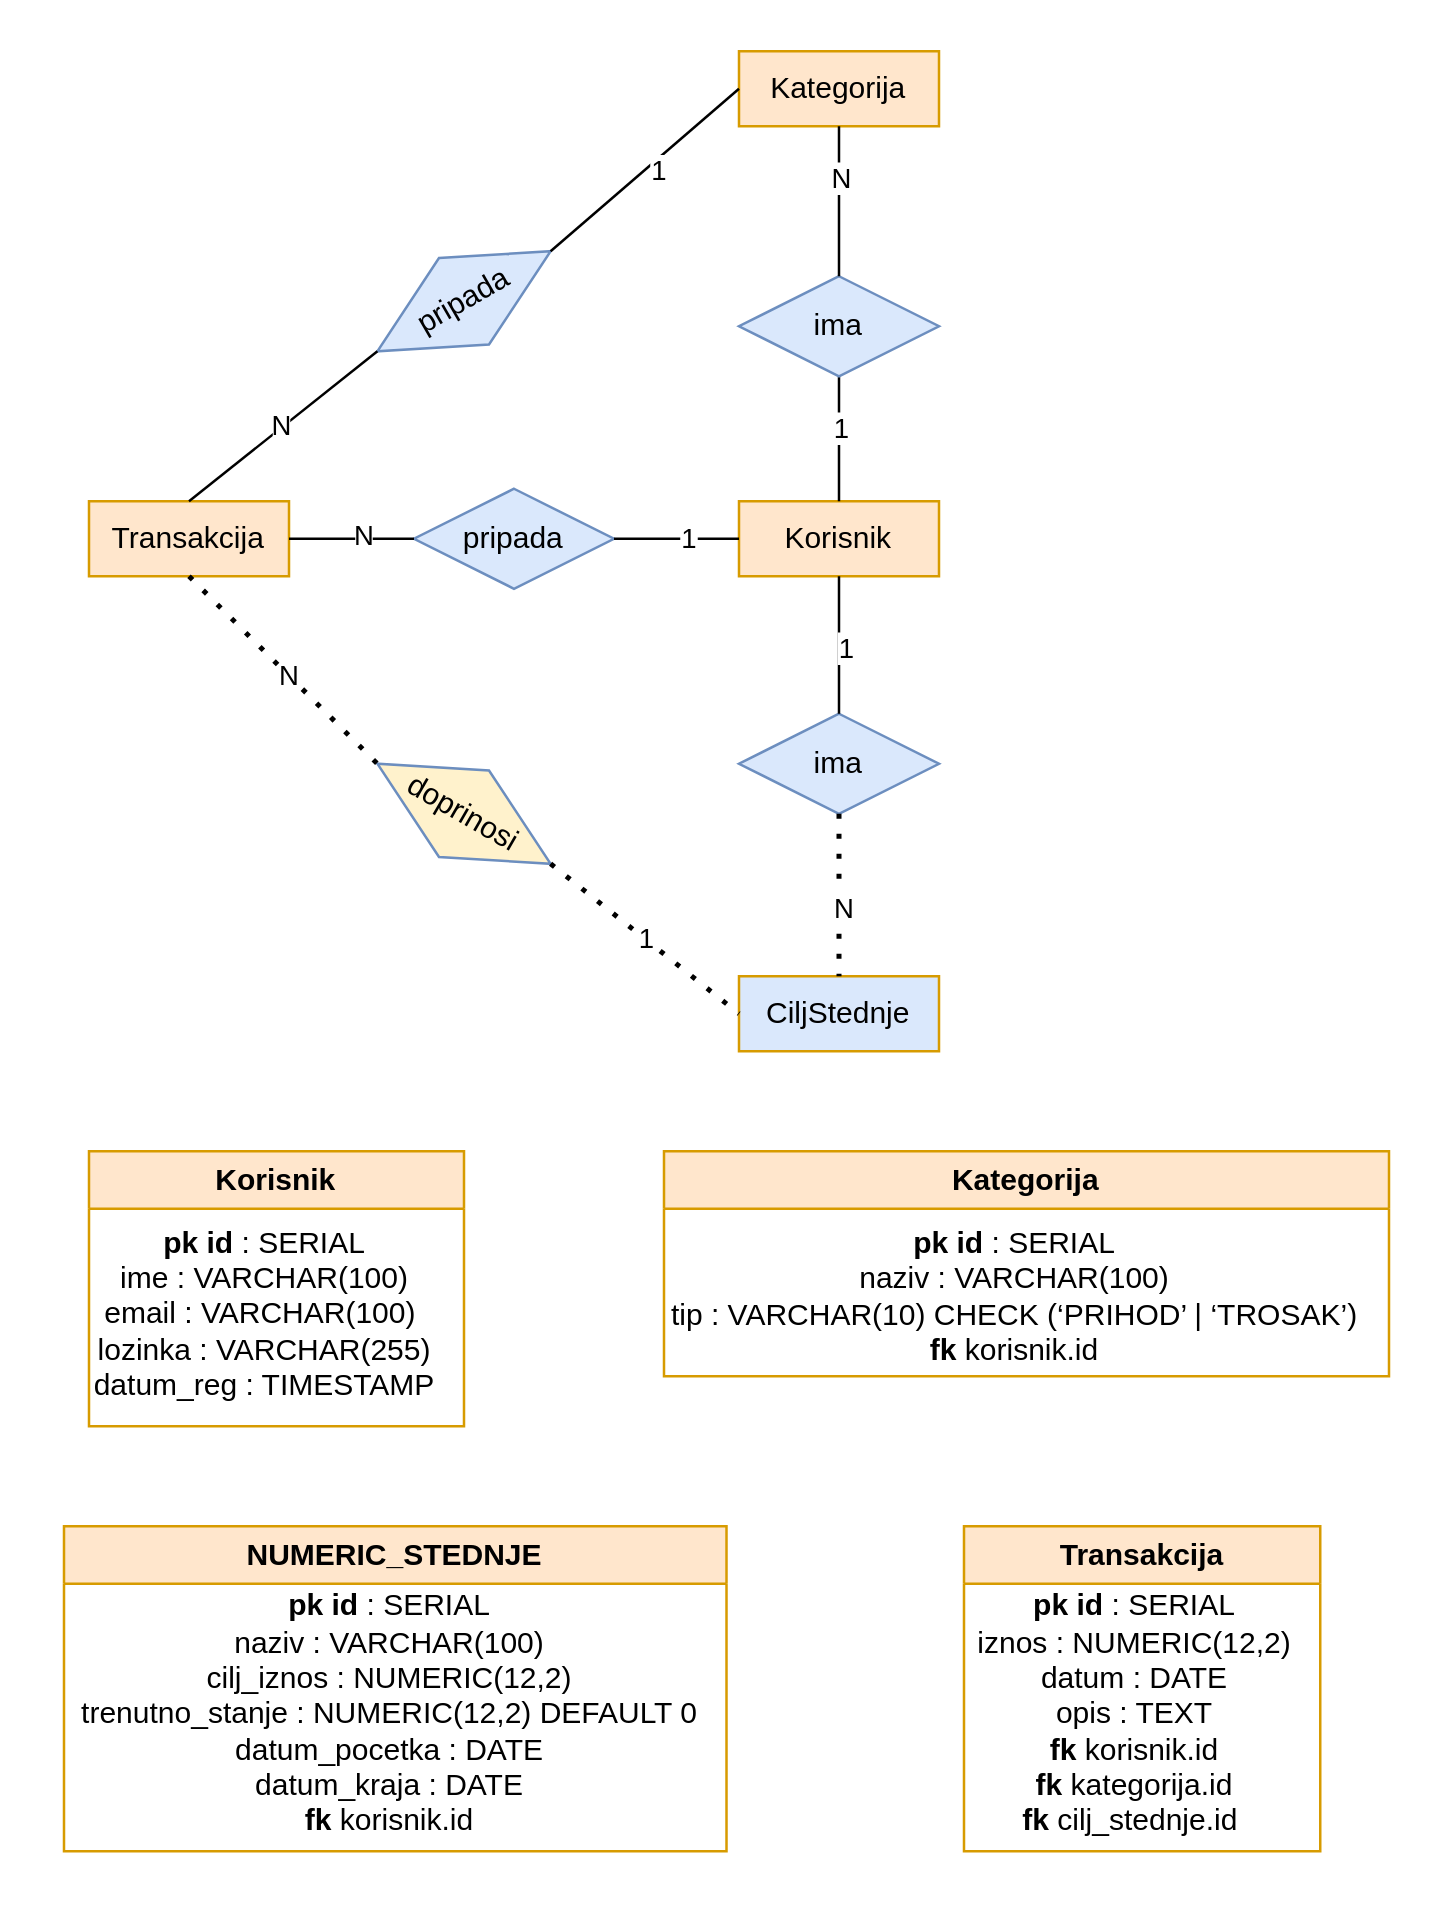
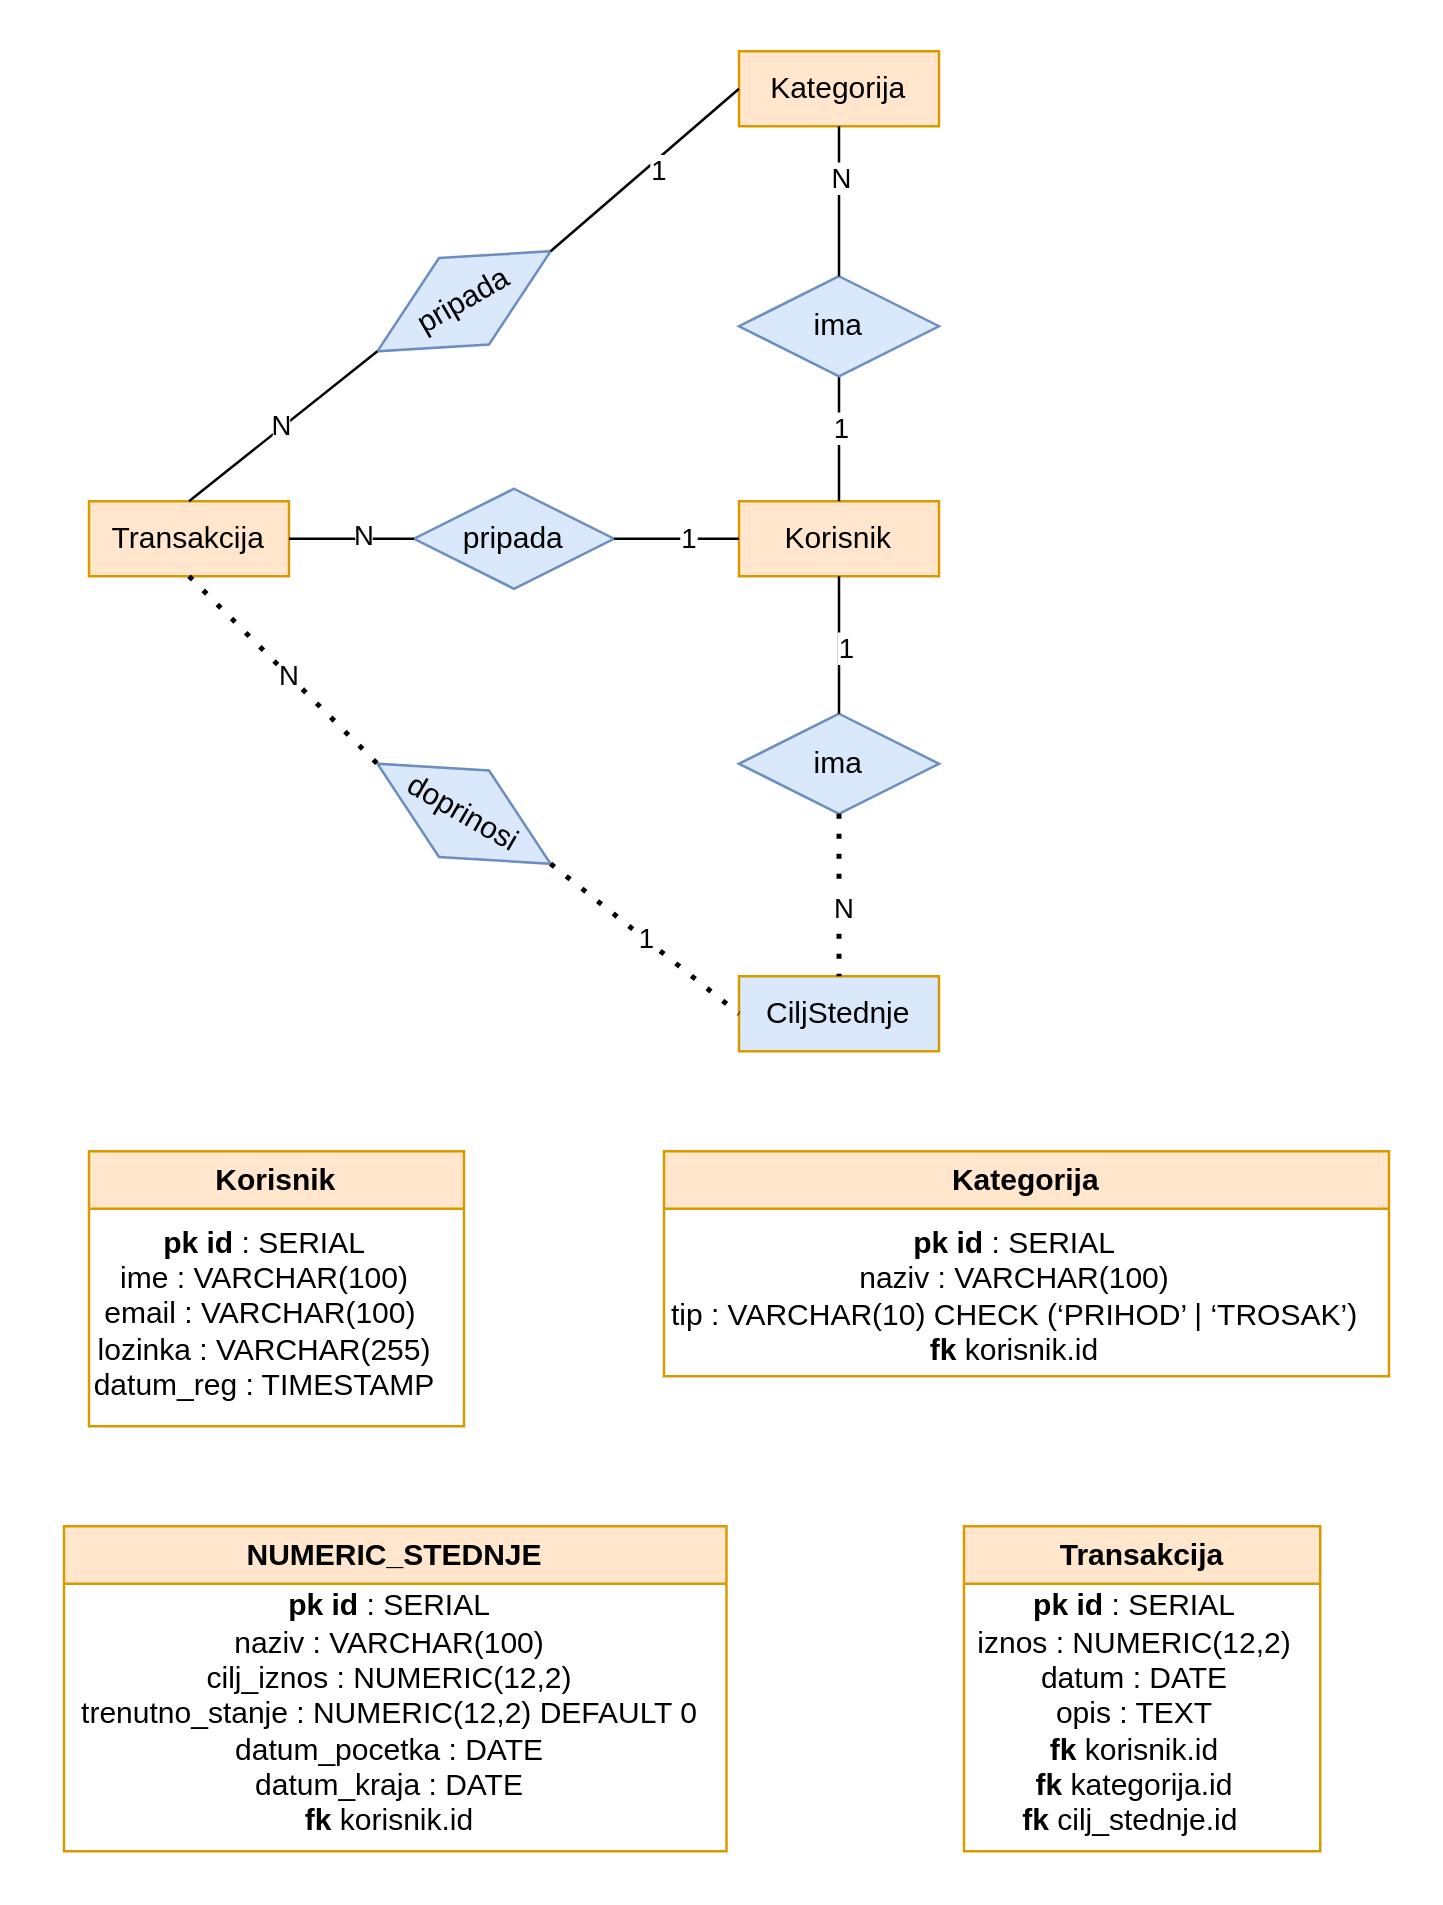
node "doprinosi": fillcolor #fff2cc -> #dae8fc
